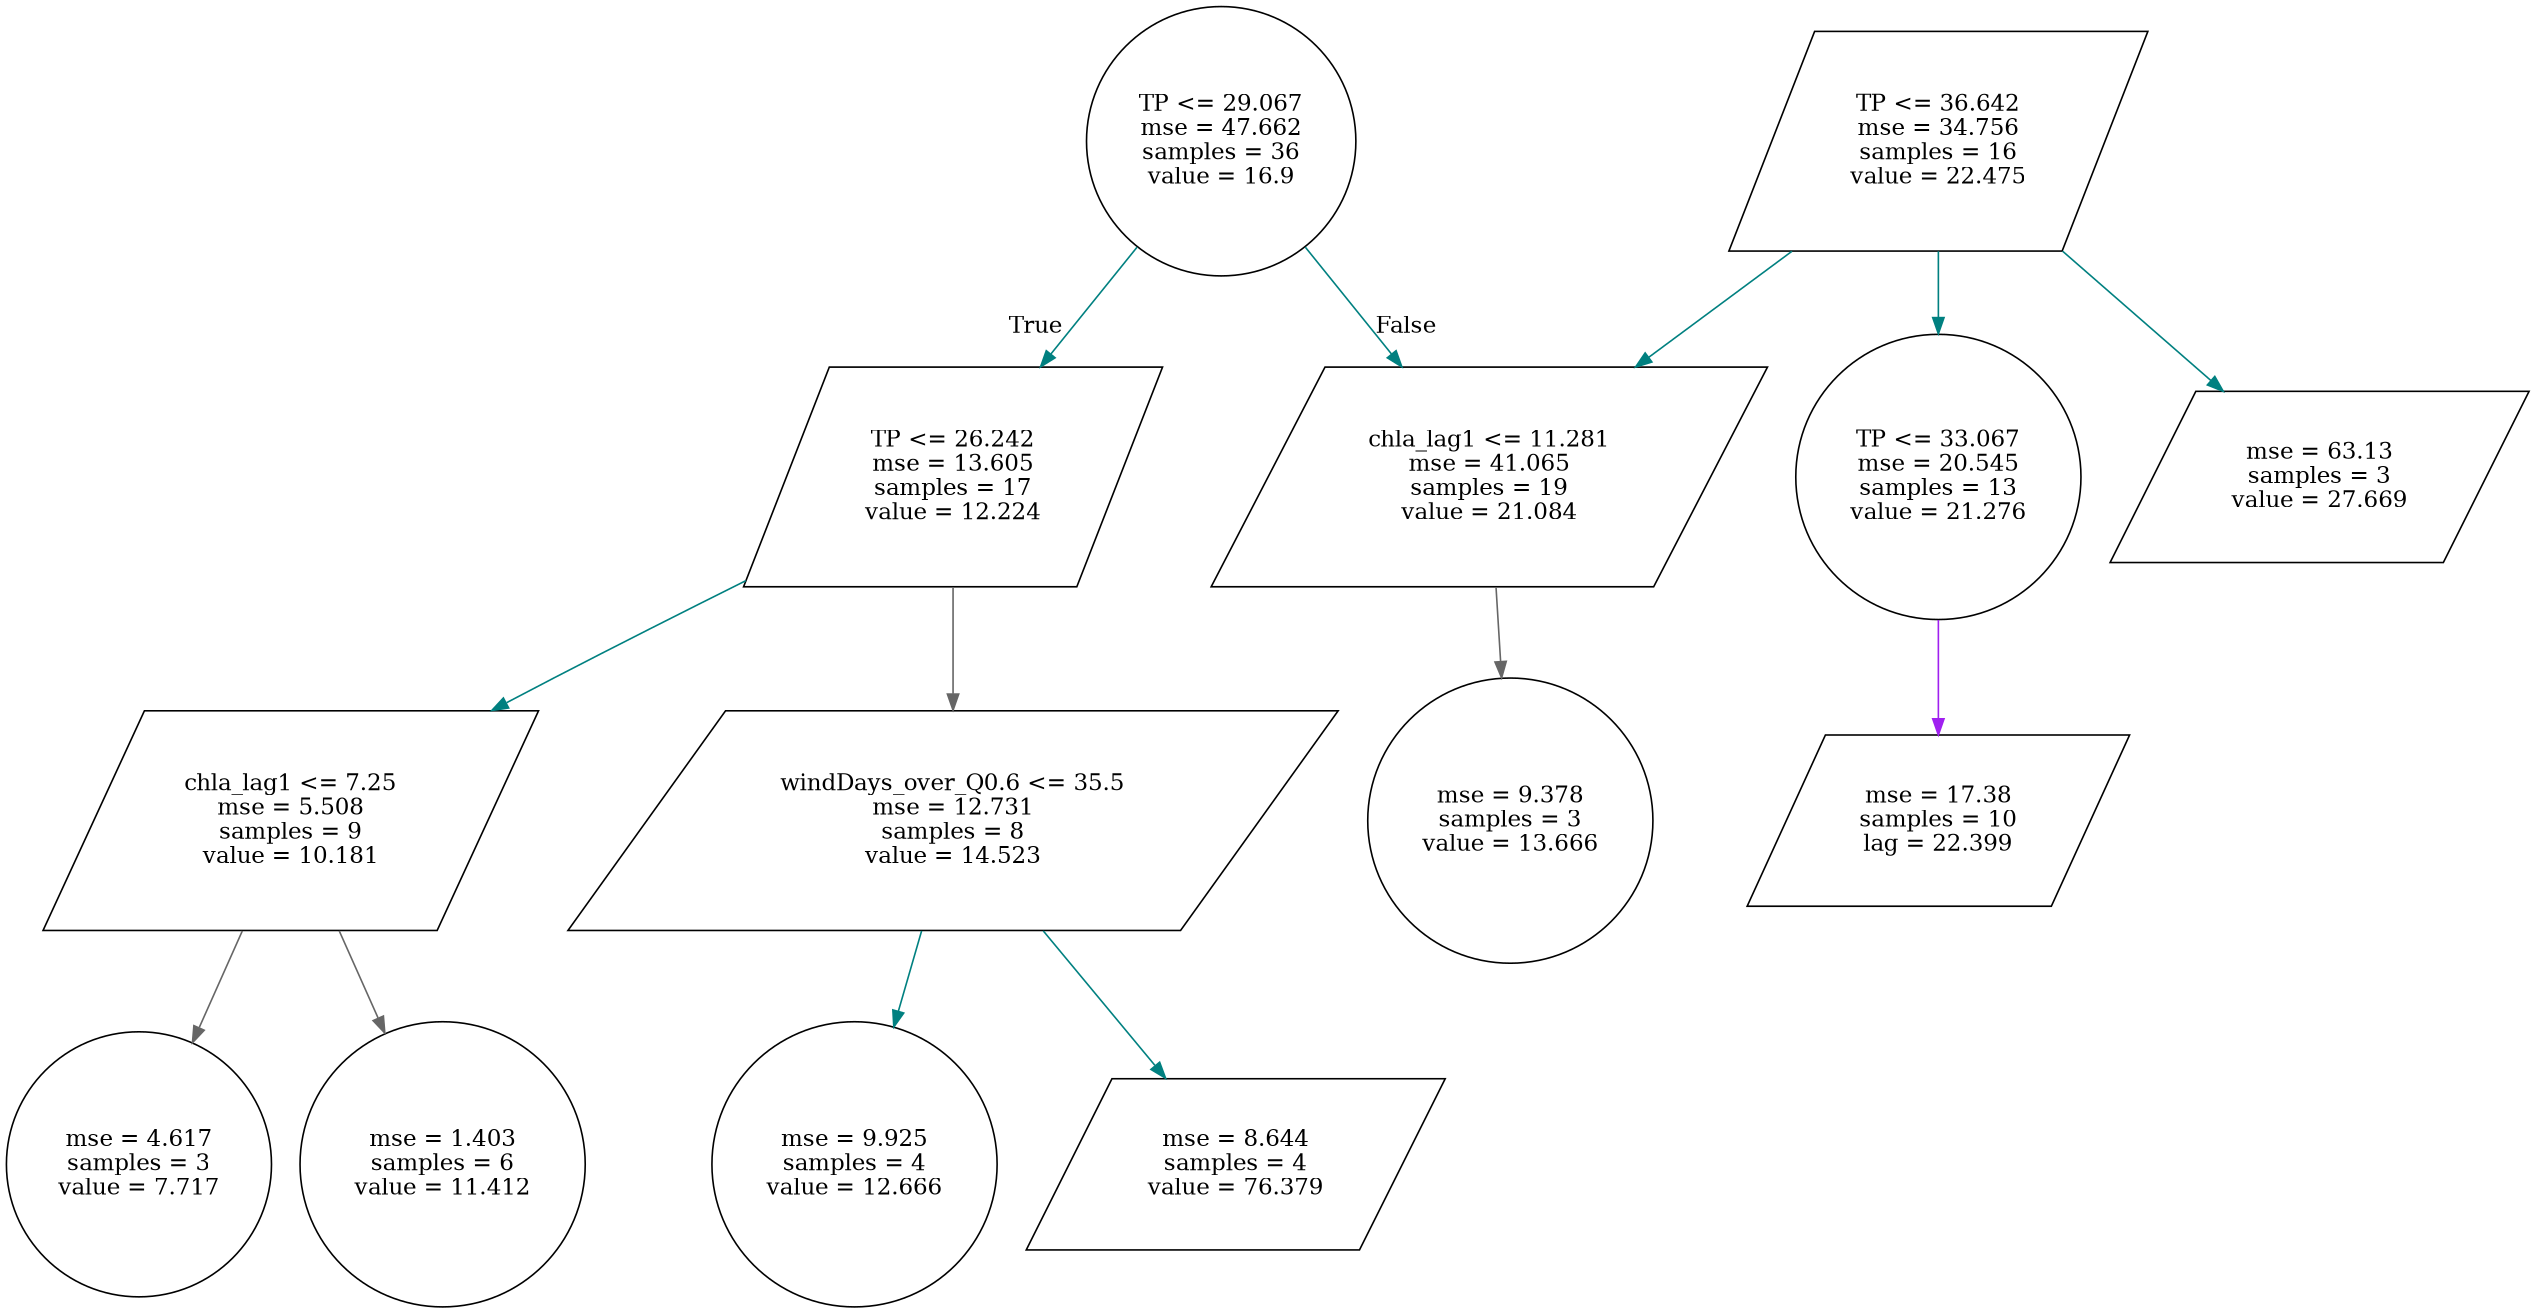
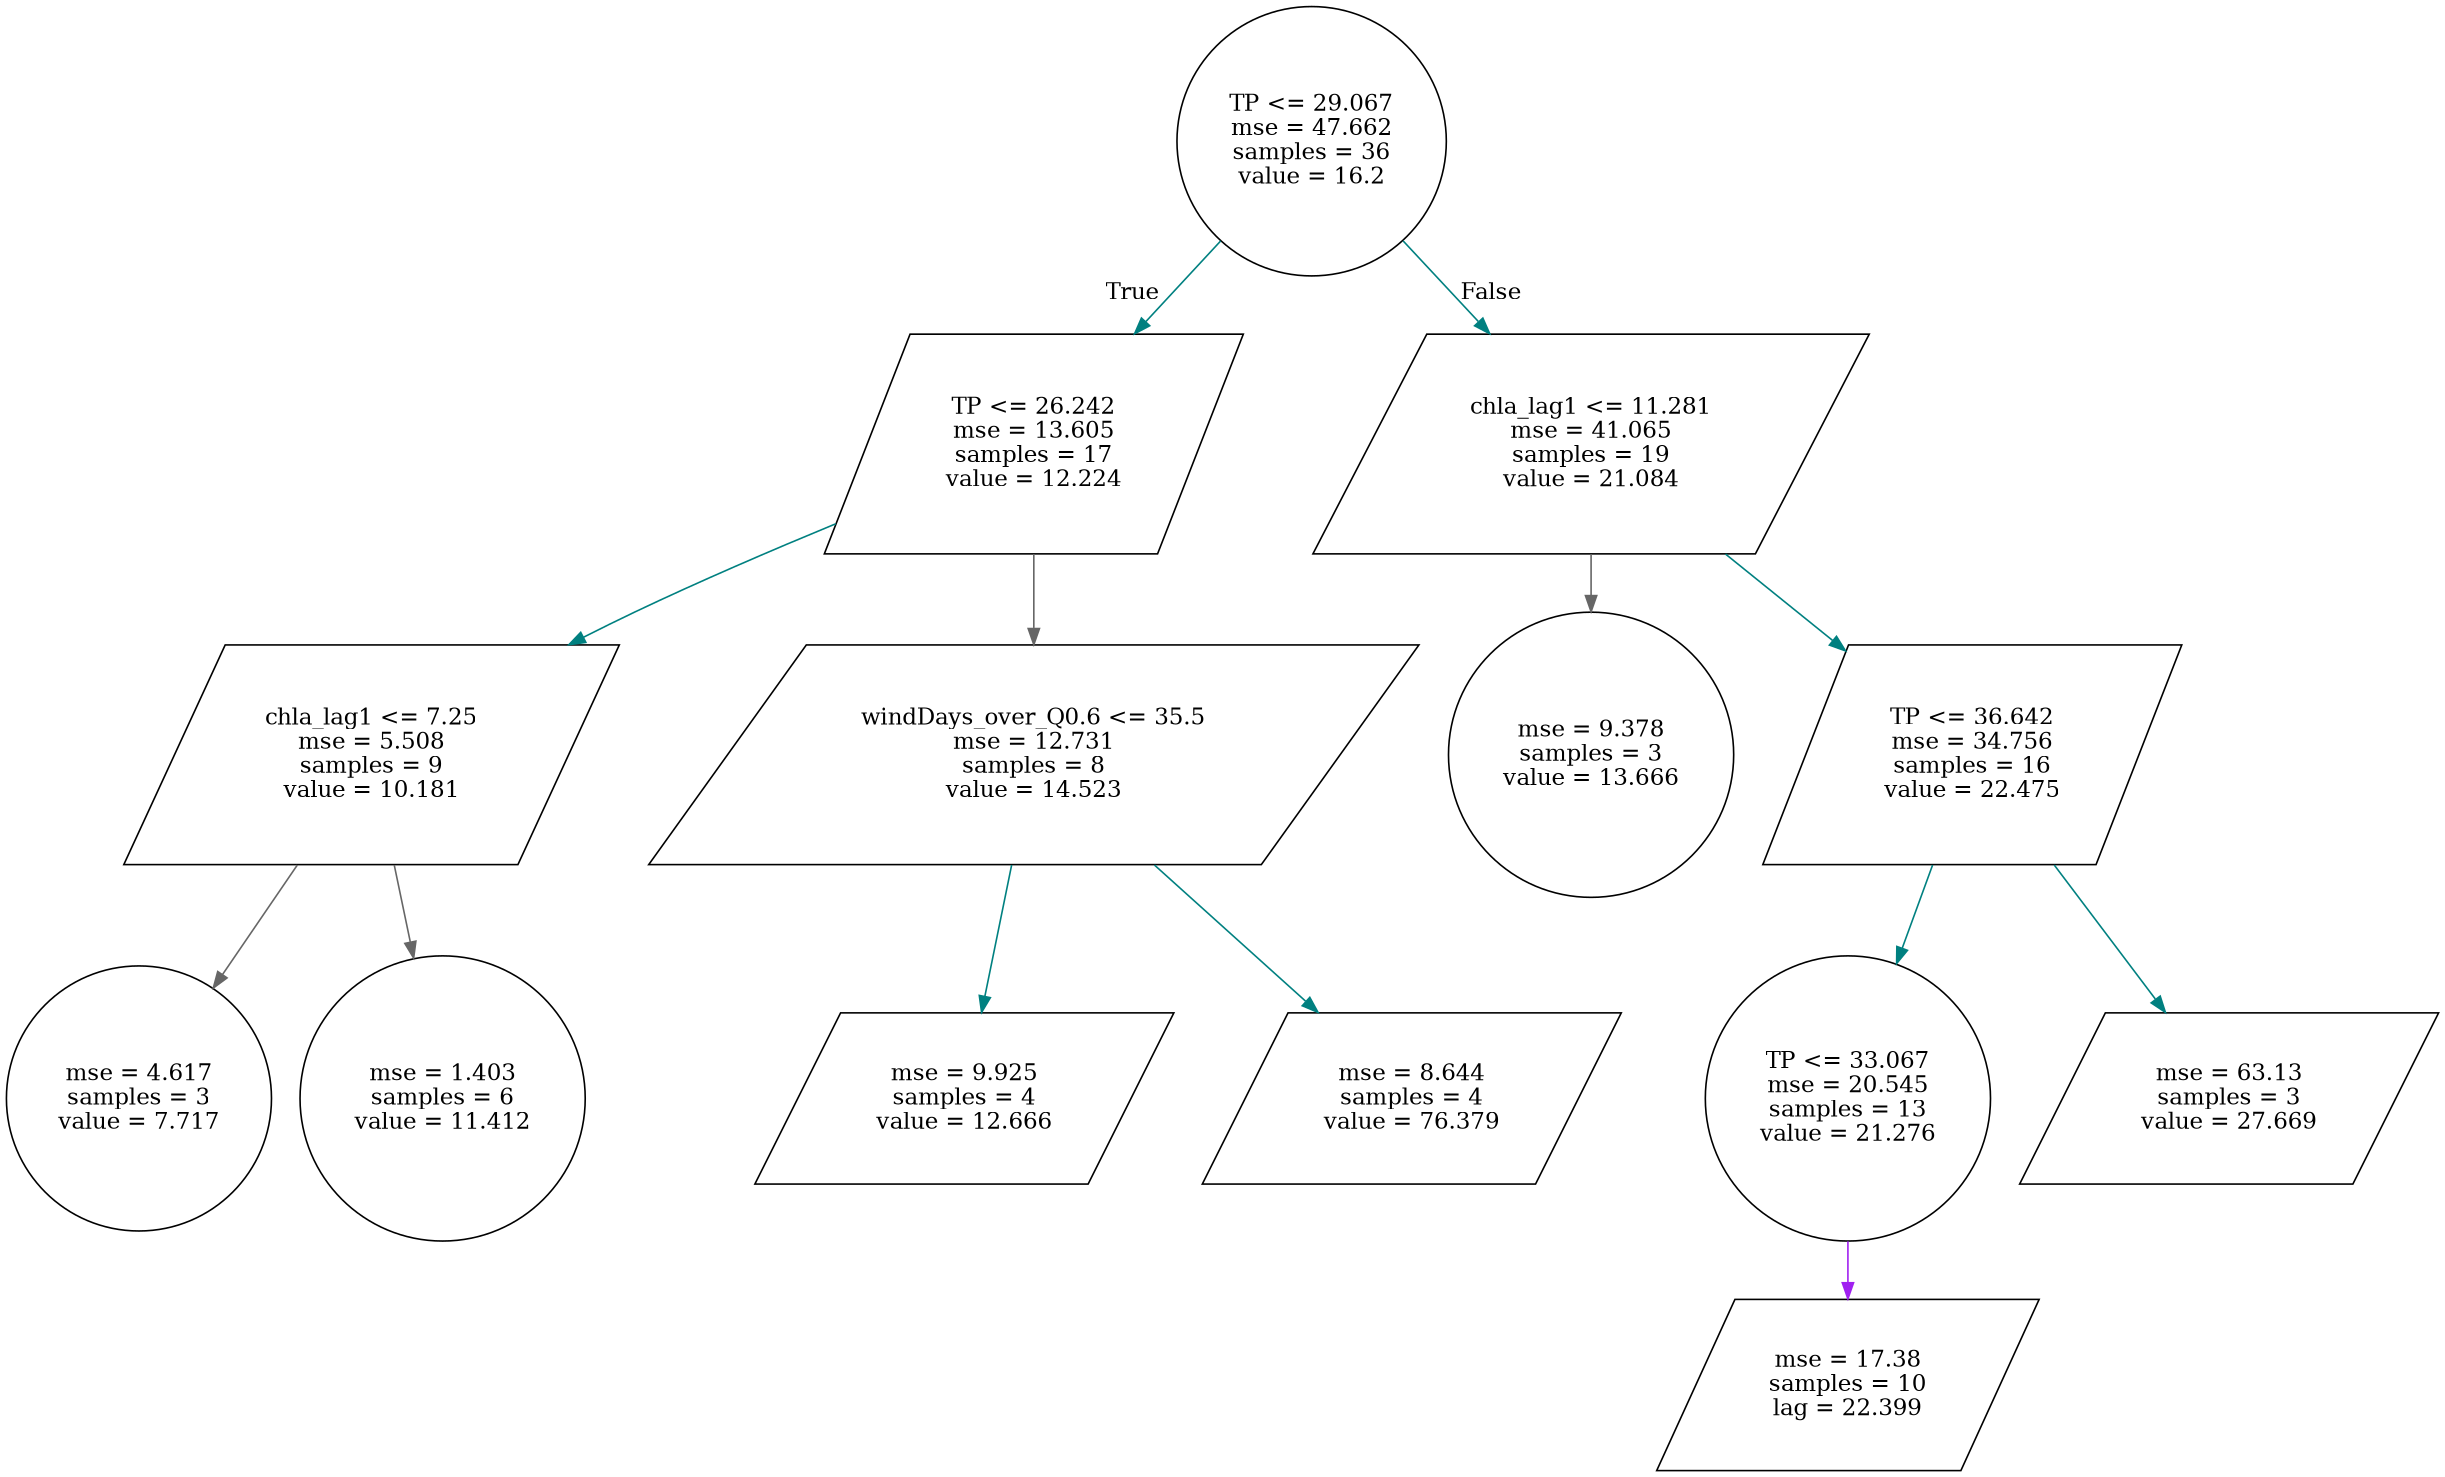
node "TP <= 29.067 mse = 47.662 samples = 36 value = 16.9": label "TP <= 29.067 mse = 47.662 samples = 36 value = 16.9" -> "TP <= 29.067 mse = 47.662 samples = 36 value = 16.2"
edge "TP <= 36.642 mse = 34.756 samples = 16 value = 22.475" -> "chla_lag1 <= 11.281 mse = 41.065 samples = 19 value = 21.084": reversed
node "mse = 9.925 samples = 4 value = 12.666": shape circle -> parallelogram
